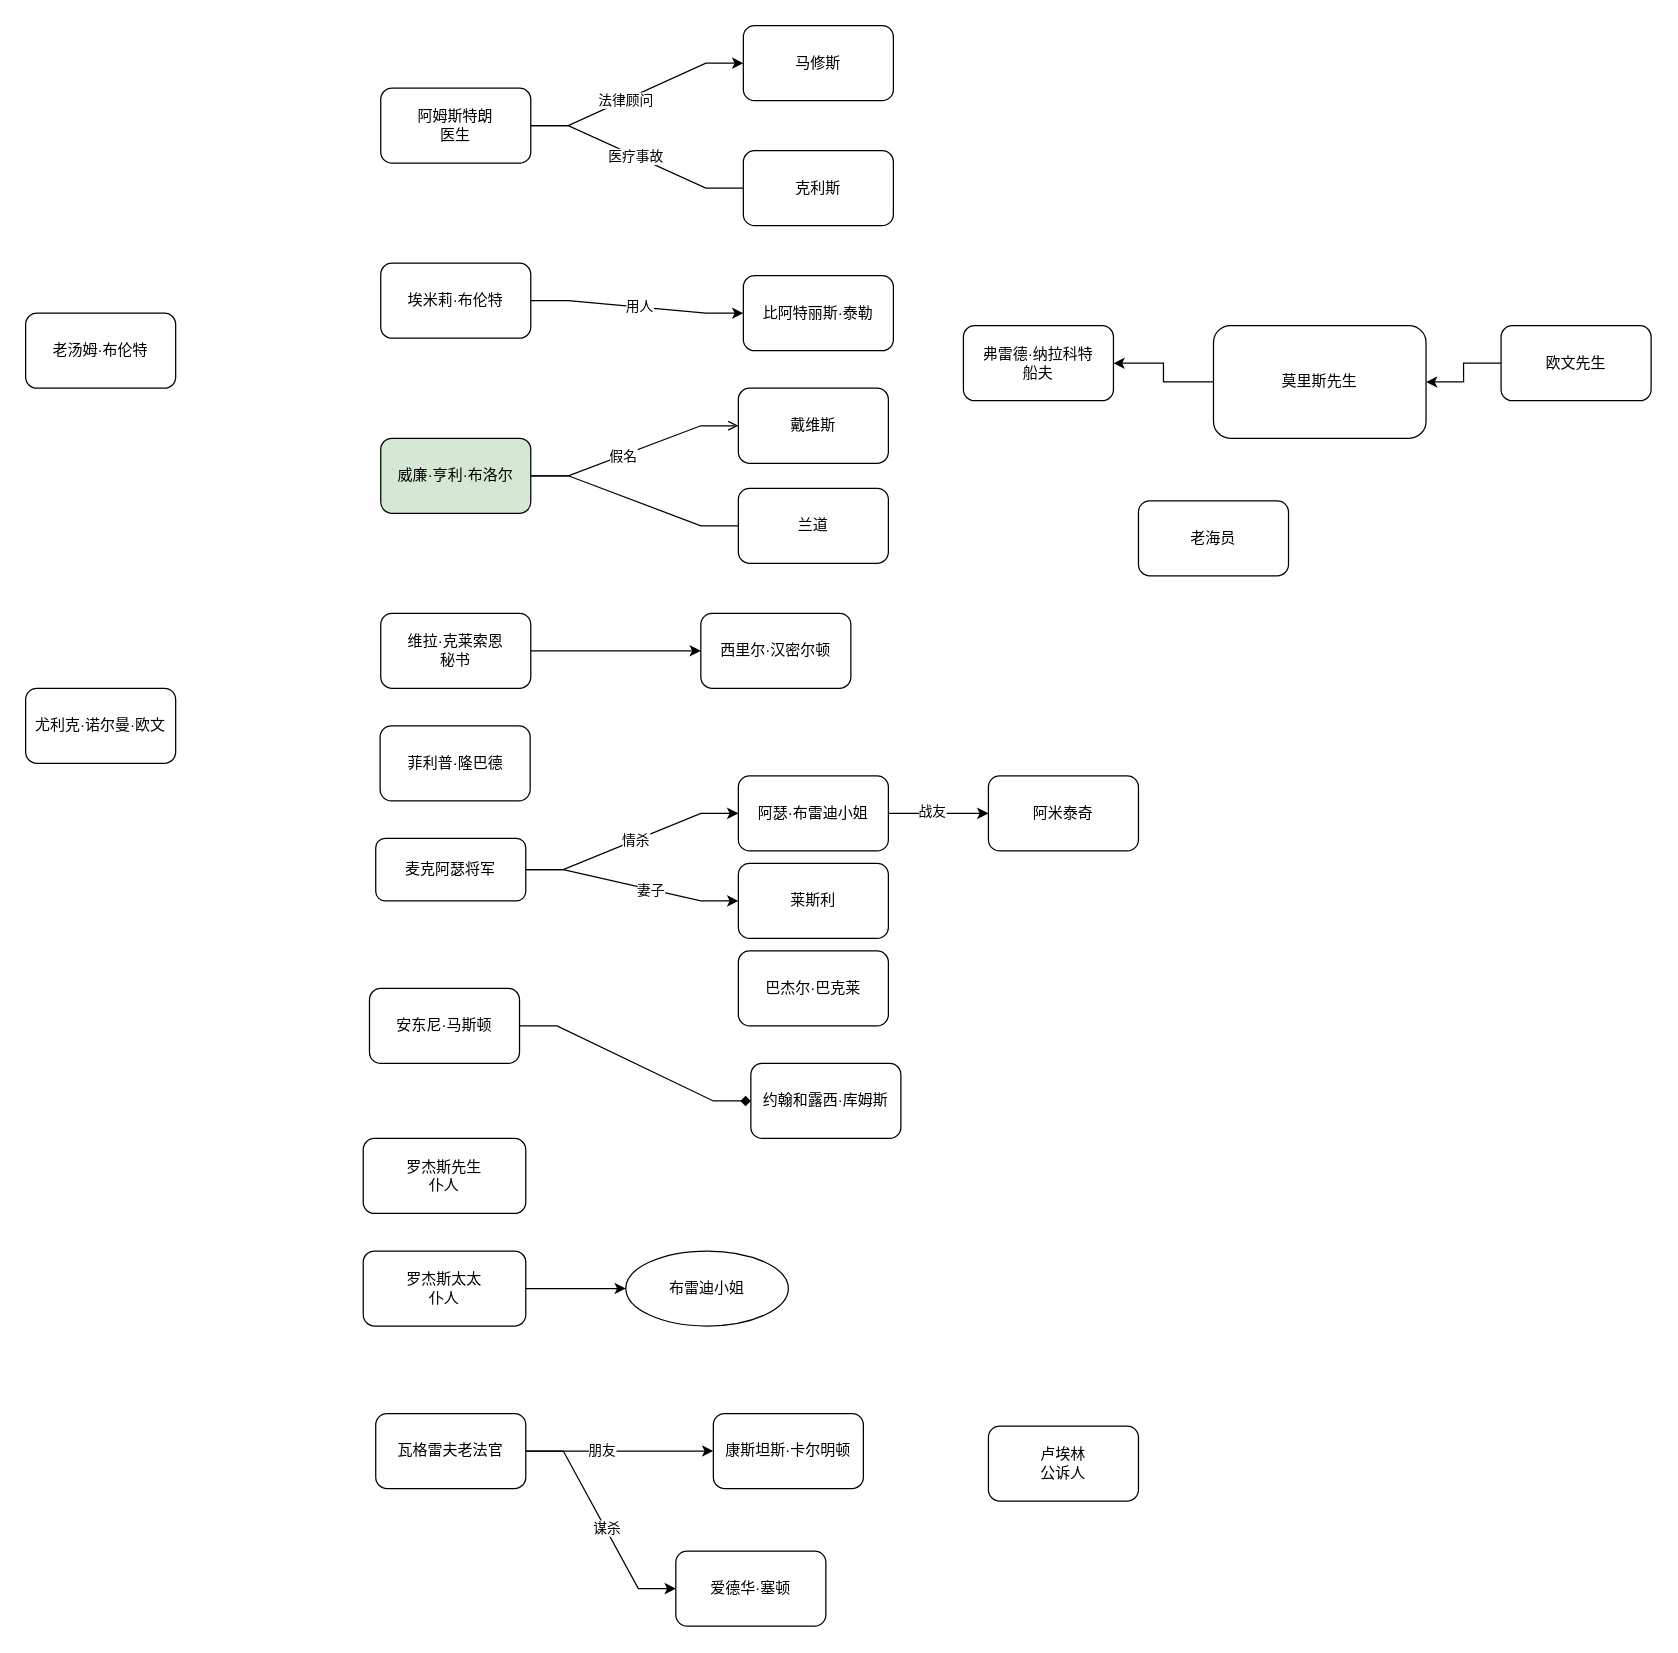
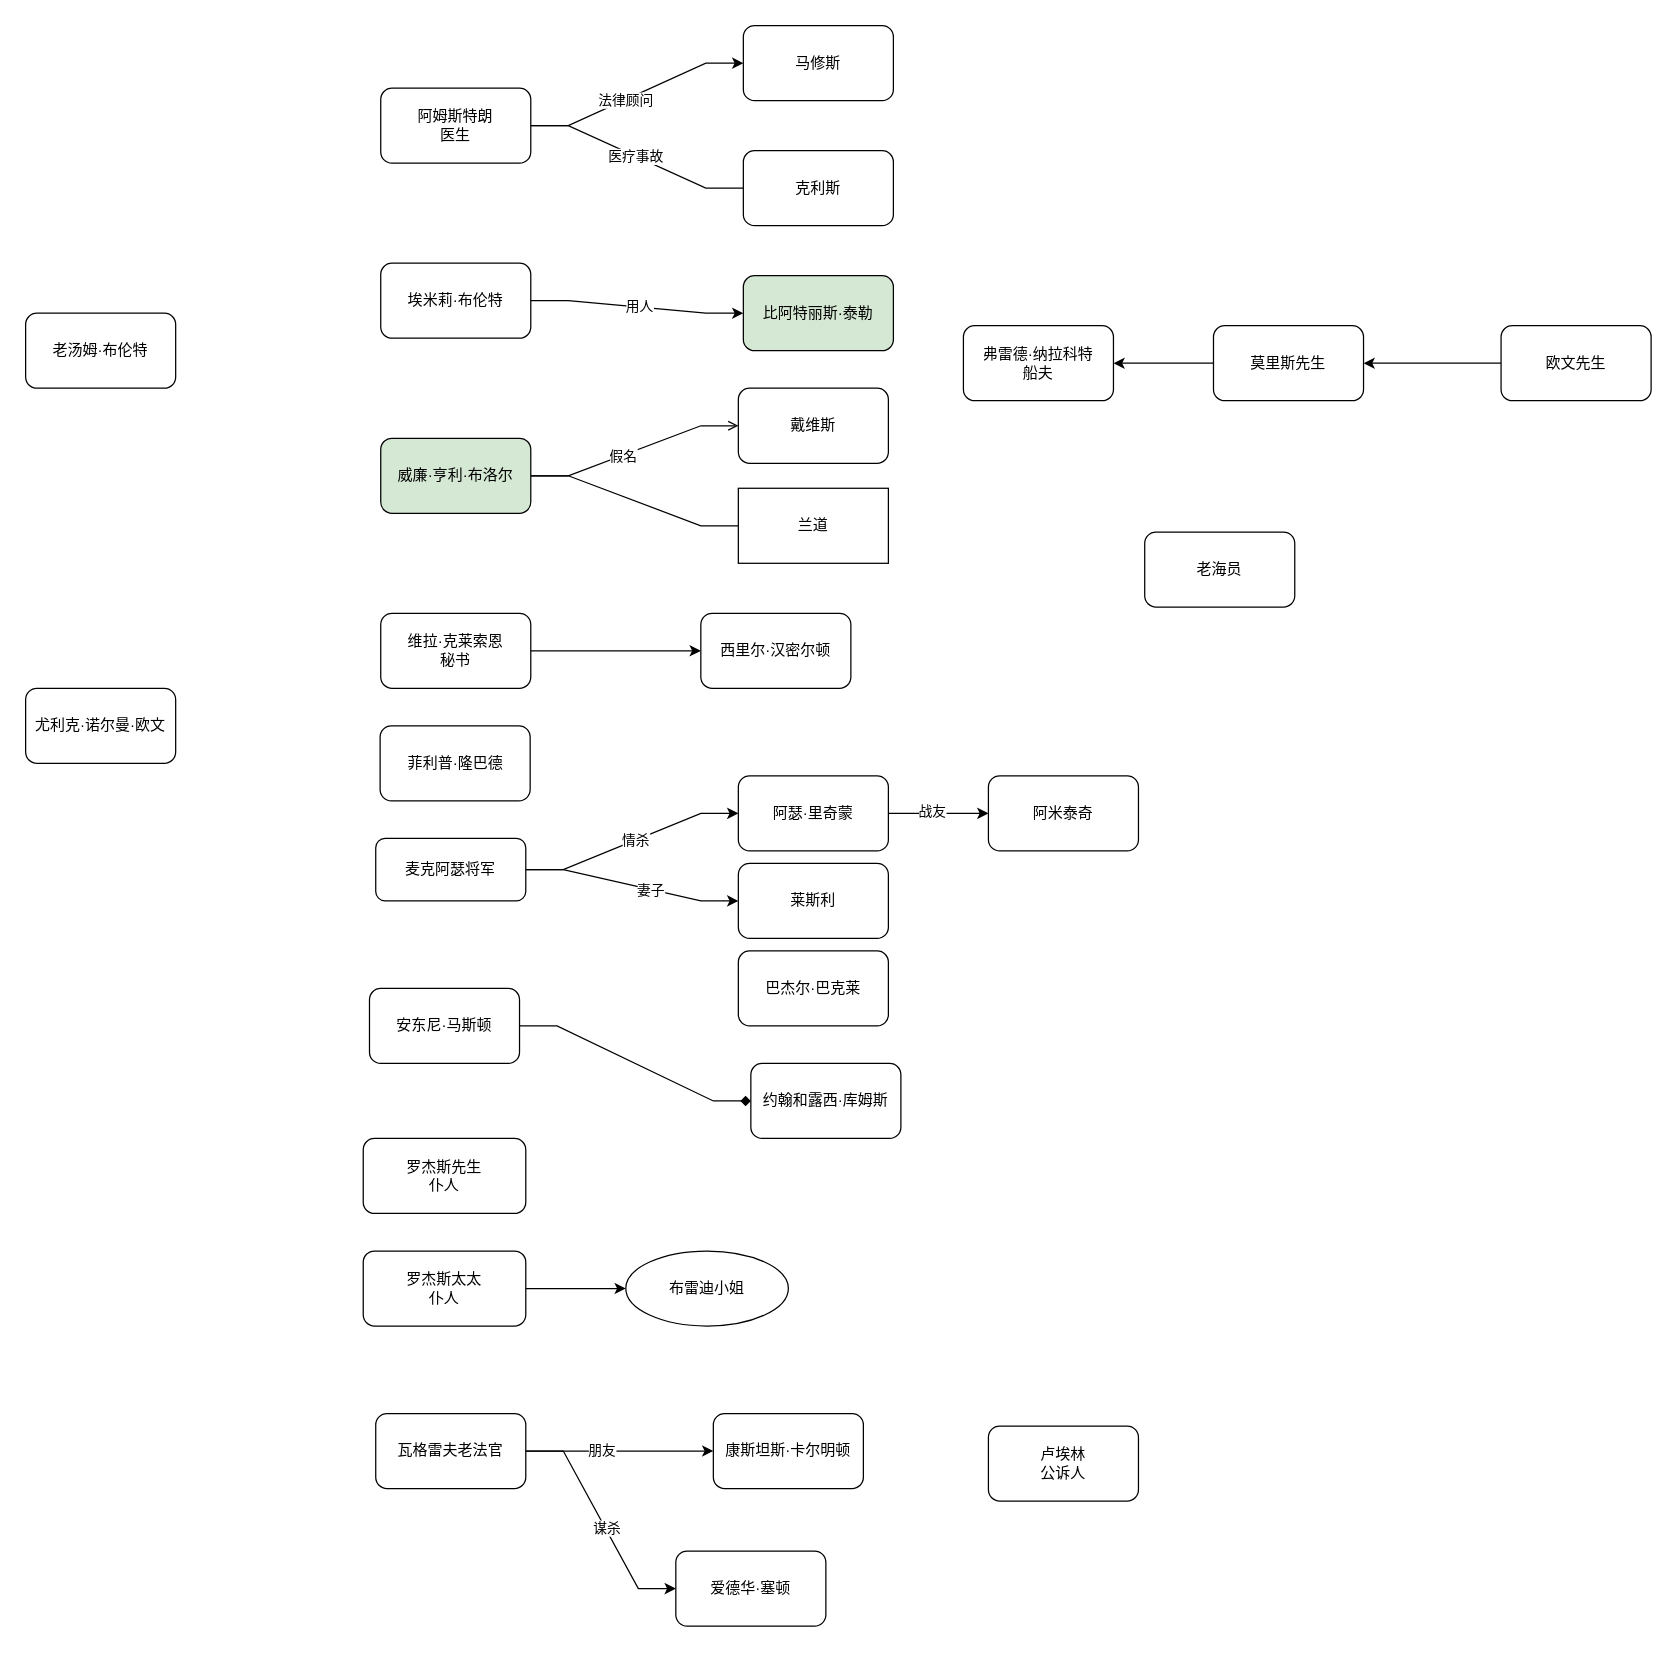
node "比阿特丽斯·泰勒": fillcolor #ffffff -> #d5e8d4
node "莫里斯先生": size 213x113 -> 150x75
node "兰道": shape rounded rectangle -> rectangle
node "老海员": moved (1213, 538) -> (1219, 569)
node "阿瑟·布雷迪小姐": label "阿瑟·布雷迪小姐" -> "阿瑟·里奇蒙"
